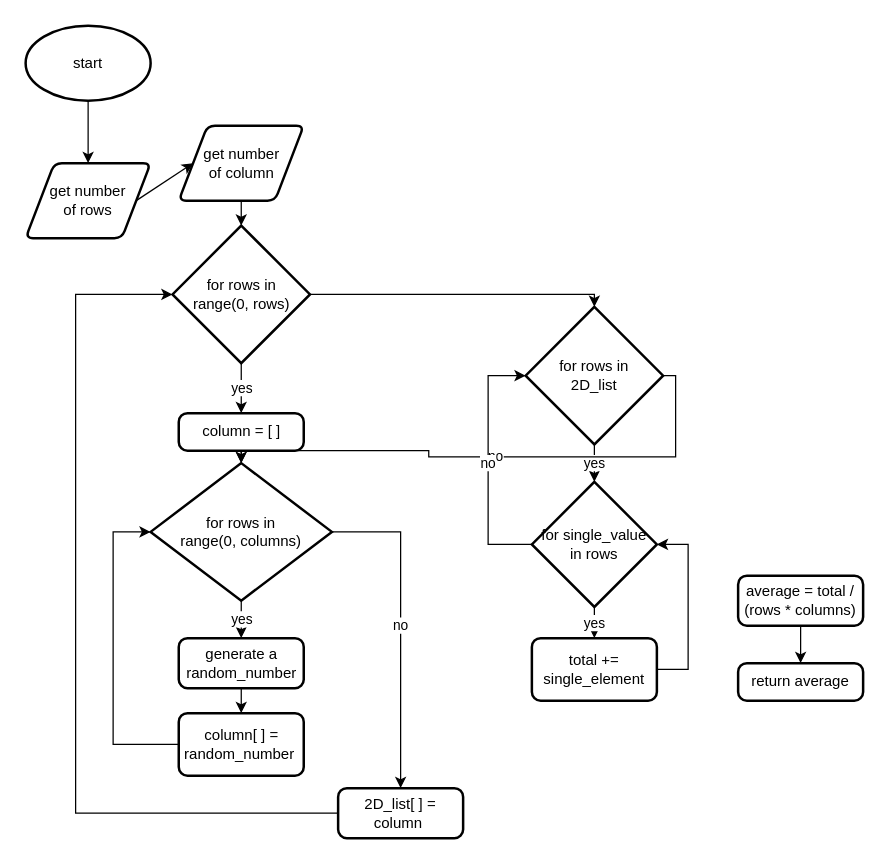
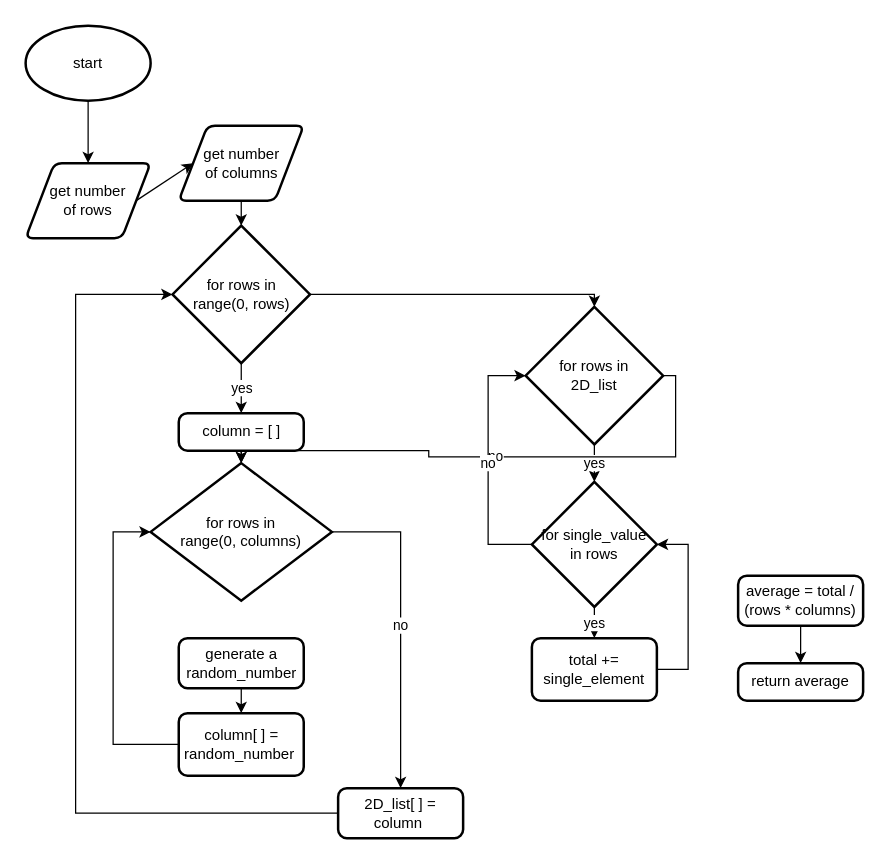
node "get number of column": label "get number of column" -> "get number of columns"
edge "for rows in range(0, columns)" -> "generate a random_number": removed, label "yes"
